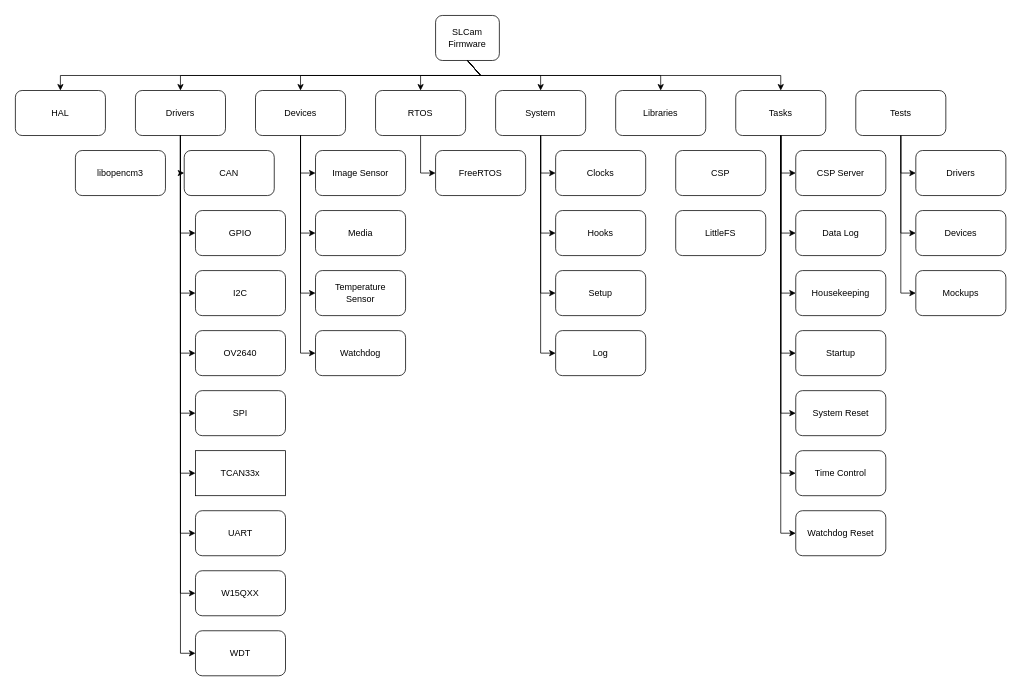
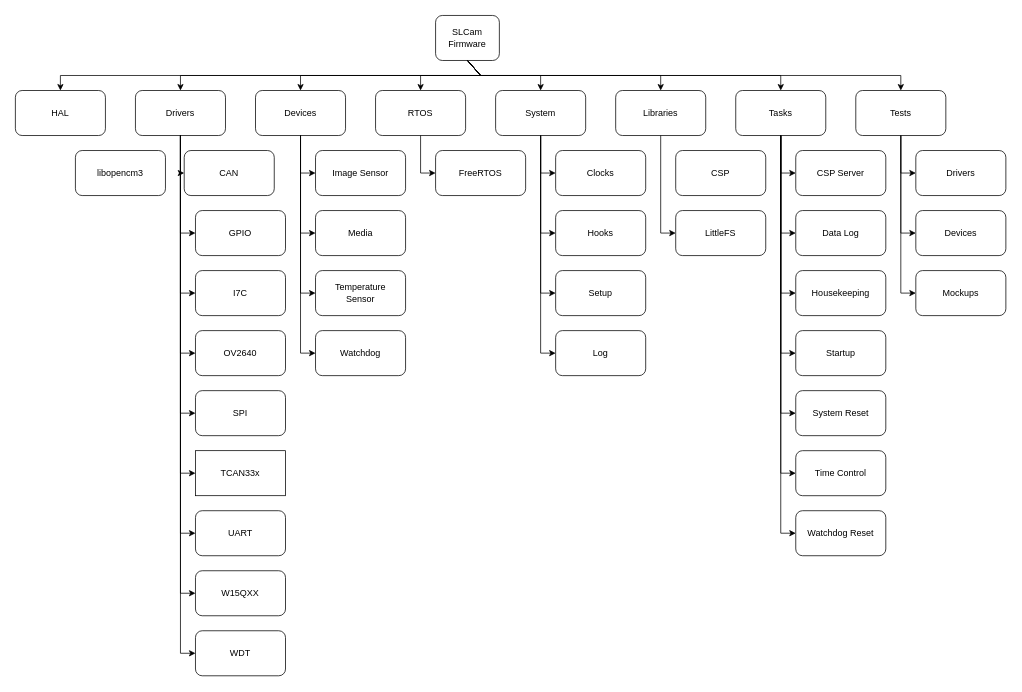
edge "SLCam Firmware" -> "Tests": added
edge "Libraries" -> "LittleFS": added
node "I2C": label "I2C" -> "I7C"
